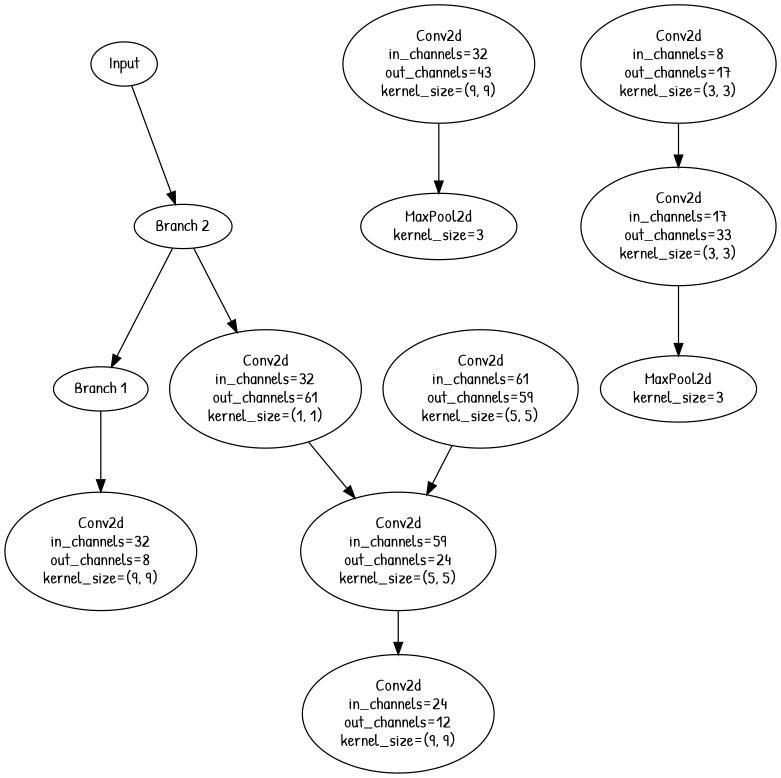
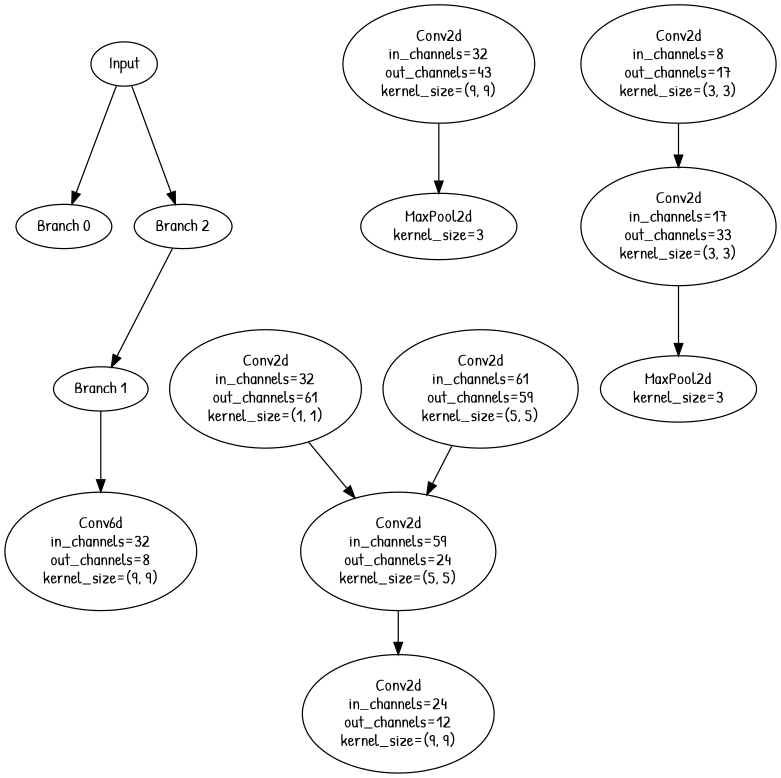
node "Branch 0": added
edge "Branch 2" -> "Conv2d in_channels=32 out_channels=61 kernel_size=(1, 1)": removed
node "Conv2d in_channels=32 out_channels=8 kernel_size=(9, 9)": label "Conv2d in_channels=32 out_channels=8 kernel_size=(9, 9)" -> "Conv6d in_channels=32 out_channels=8 kernel_size=(9, 9)"
